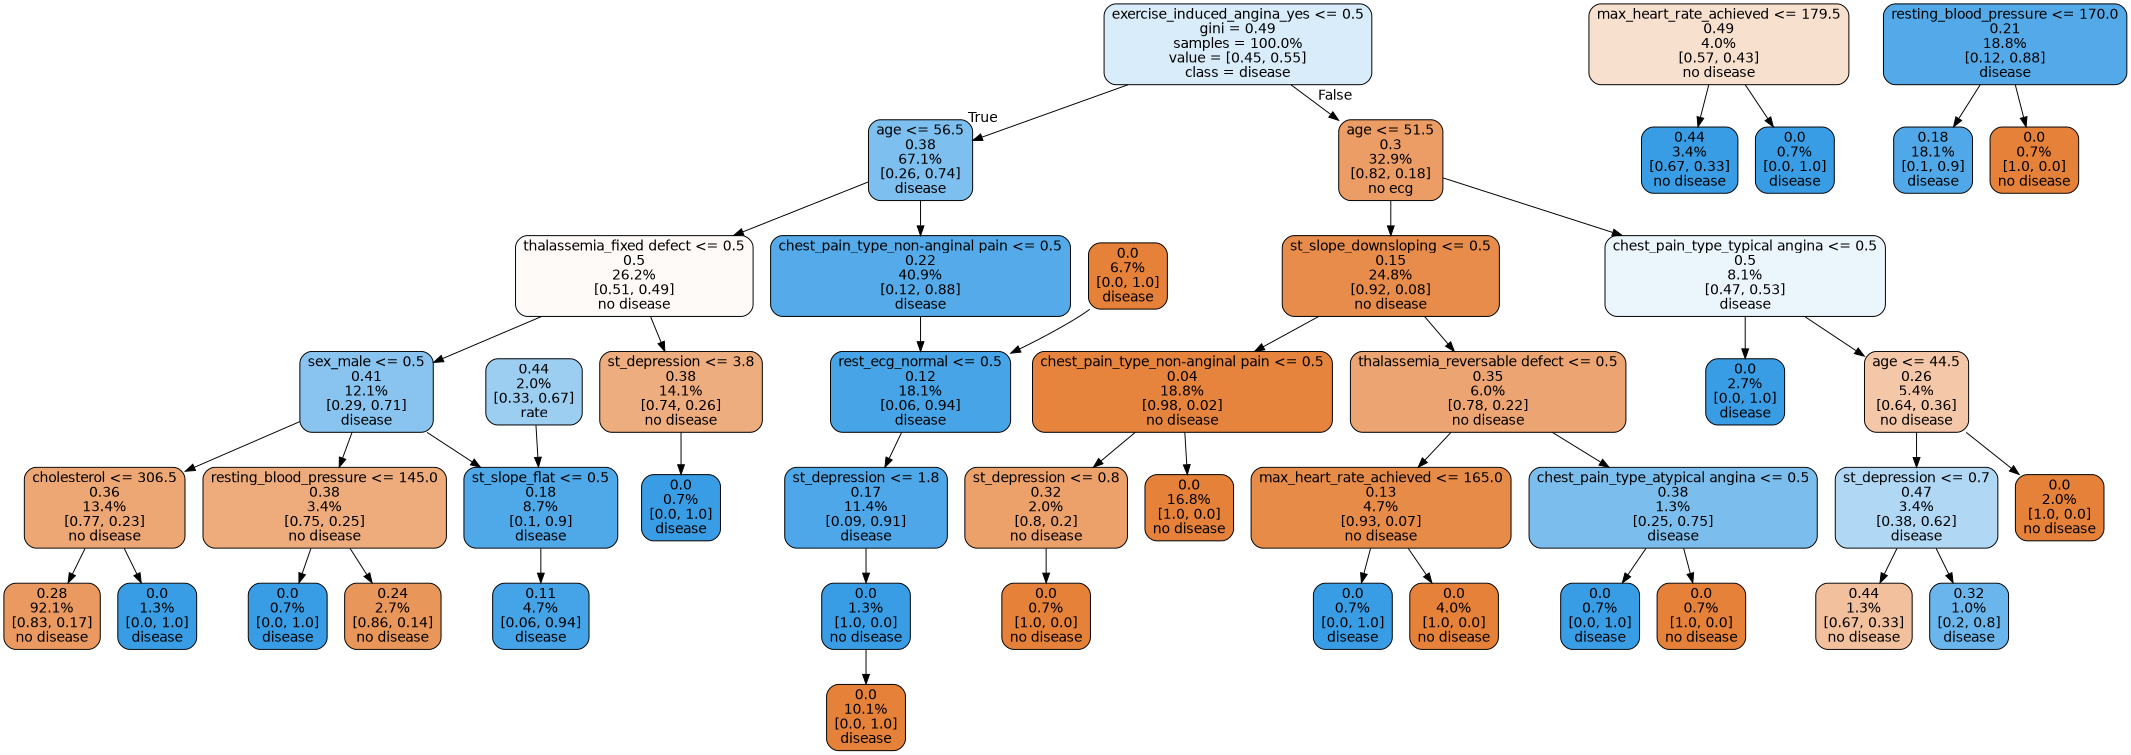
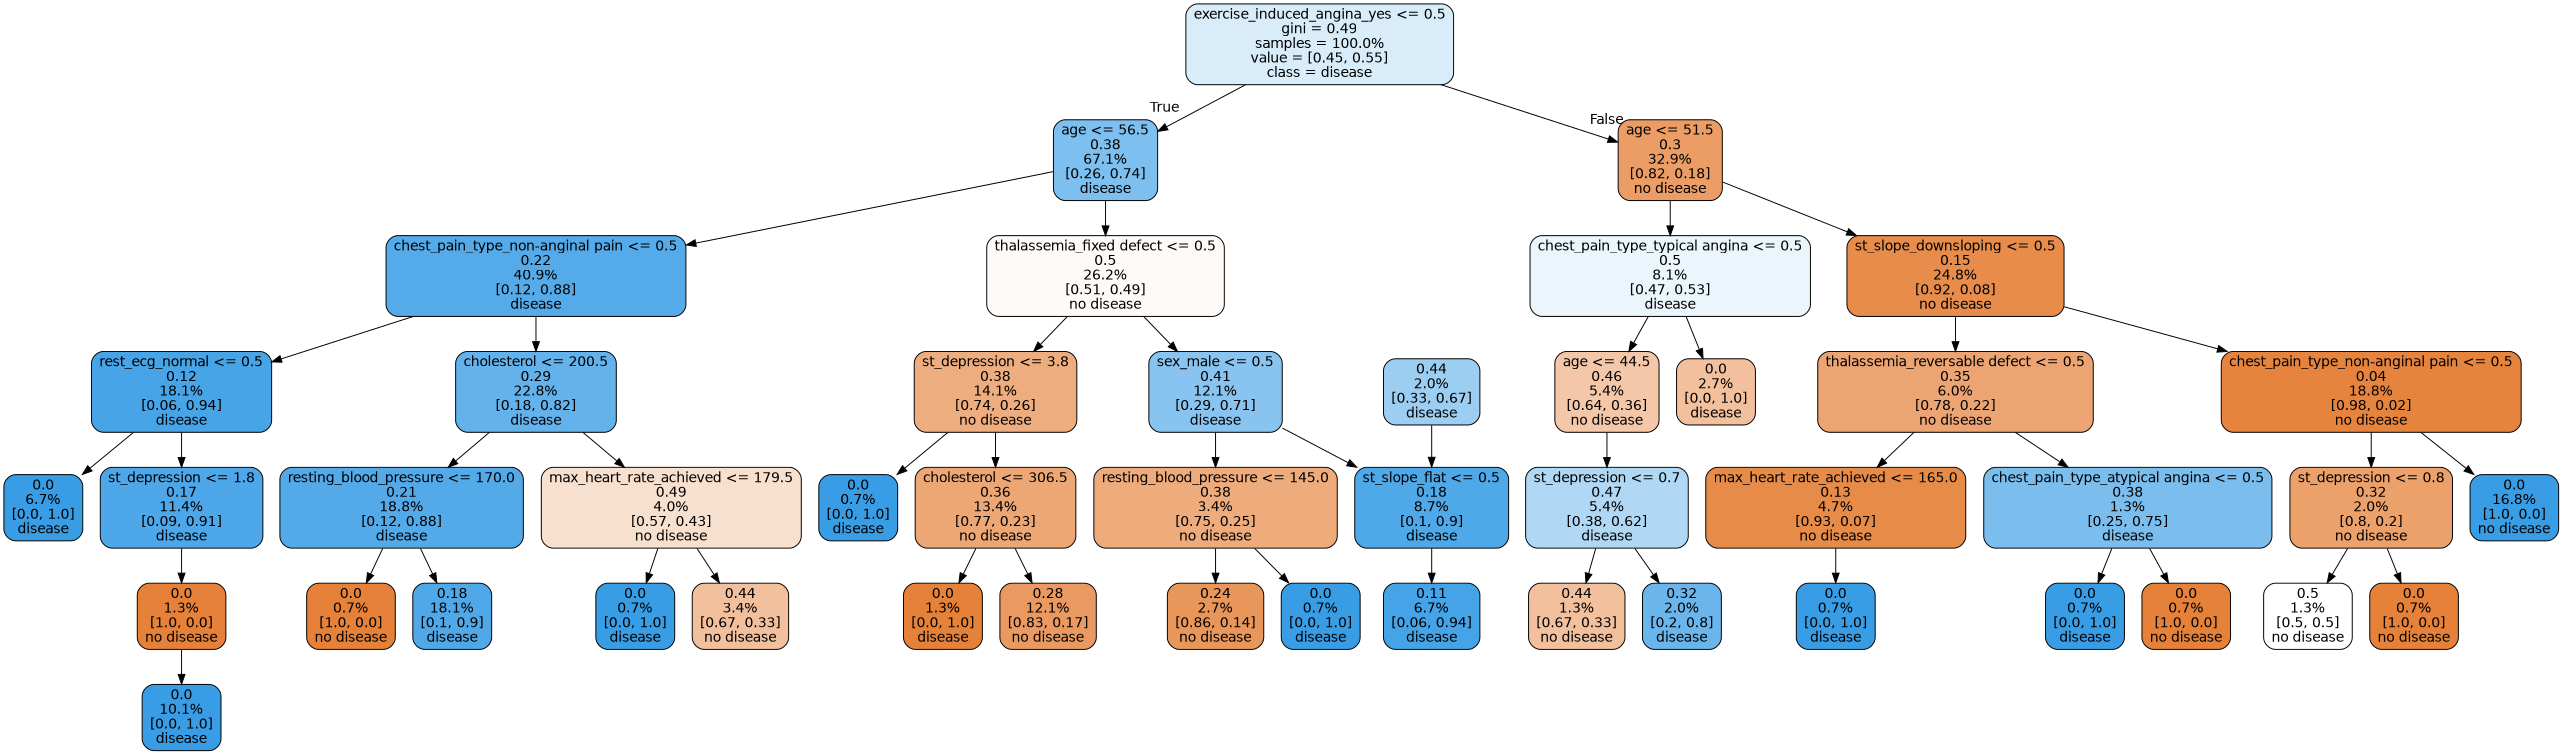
node "age <= 51.5 0.3 32.9% [0.82, 0.18] no ecg": label "age <= 51.5 0.3 32.9% [0.82, 0.18] no ecg" -> "age <= 51.5 0.3 32.9% [0.82, 0.18] no disease"
node "0.44 3.4% [0.67, 0.33] no disease": fillcolor #399de5 -> #f2c09c
node "0.0 6.7% [0.0, 1.0] disease": fillcolor #e58139 -> #399de5
edge "0.0 6.7% [0.0, 1.0] disease" -> "rest_ecg_normal <= 0.5 0.12 18.1% [0.06, 0.94] disease": reversed
node "0.44 2.0% [0.33, 0.67] rate": label "0.44 2.0% [0.33, 0.67] rate" -> "0.44 2.0% [0.33, 0.67] disease"
node "cholesterol <= 200.5 0.29 22.8% [0.18, 0.82] disease": added
node "0.0 2.7% [0.0, 1.0] disease": fillcolor #399de5 -> #f2c09c
node "age <= 44.5 0.26 5.4% [0.64, 0.36] no disease": label "age <= 44.5 0.26 5.4% [0.64, 0.36] no disease" -> "age <= 44.5 0.46 5.4% [0.64, 0.36] no disease"
edge "sex_male <= 0.5 0.41 12.1% [0.29, 0.71] disease" -> "cholesterol <= 306.5 0.36 13.4% [0.77, 0.23] no disease": now "st_depression <= 3.8 0.38 14.1% [0.74, 0.26] no disease" -> "cholesterol <= 306.5 0.36 13.4% [0.77, 0.23] no disease"
node "0.0 16.8% [1.0, 0.0] no disease": fillcolor #e58139 -> #399de5
node "st_depression <= 0.7 0.47 3.4% [0.38, 0.62] disease": label "st_depression <= 0.7 0.47 3.4% [0.38, 0.62] disease" -> "st_depression <= 0.7 0.47 5.4% [0.38, 0.62] disease"
node "0.0 2.0% [1.0, 0.0] no disease": removed
node "0.28 92.1% [0.83, 0.17] no disease": label "0.28 92.1% [0.83, 0.17] no disease" -> "0.28 12.1% [0.83, 0.17] no disease"
node "0.0 1.3% [0.0, 1.0] disease": fillcolor #399de5 -> #e58139
node "0.11 4.7% [0.06, 0.94] disease": label "0.11 4.7% [0.06, 0.94] disease" -> "0.11 6.7% [0.06, 0.94] disease"
node "0.0 1.3% [1.0, 0.0] no disease": fillcolor #399de5 -> #e58139
node "0.0 4.0% [1.0, 0.0] no disease": removed
node "0.32 1.0% [0.2, 0.8] disease": label "0.32 1.0% [0.2, 0.8] disease" -> "0.32 2.0% [0.2, 0.8] disease"
node "0.5 1.3% [0.5, 0.5] no disease": added
node "0.0 10.1% [0.0, 1.0] disease": fillcolor #e58139 -> #399de5
